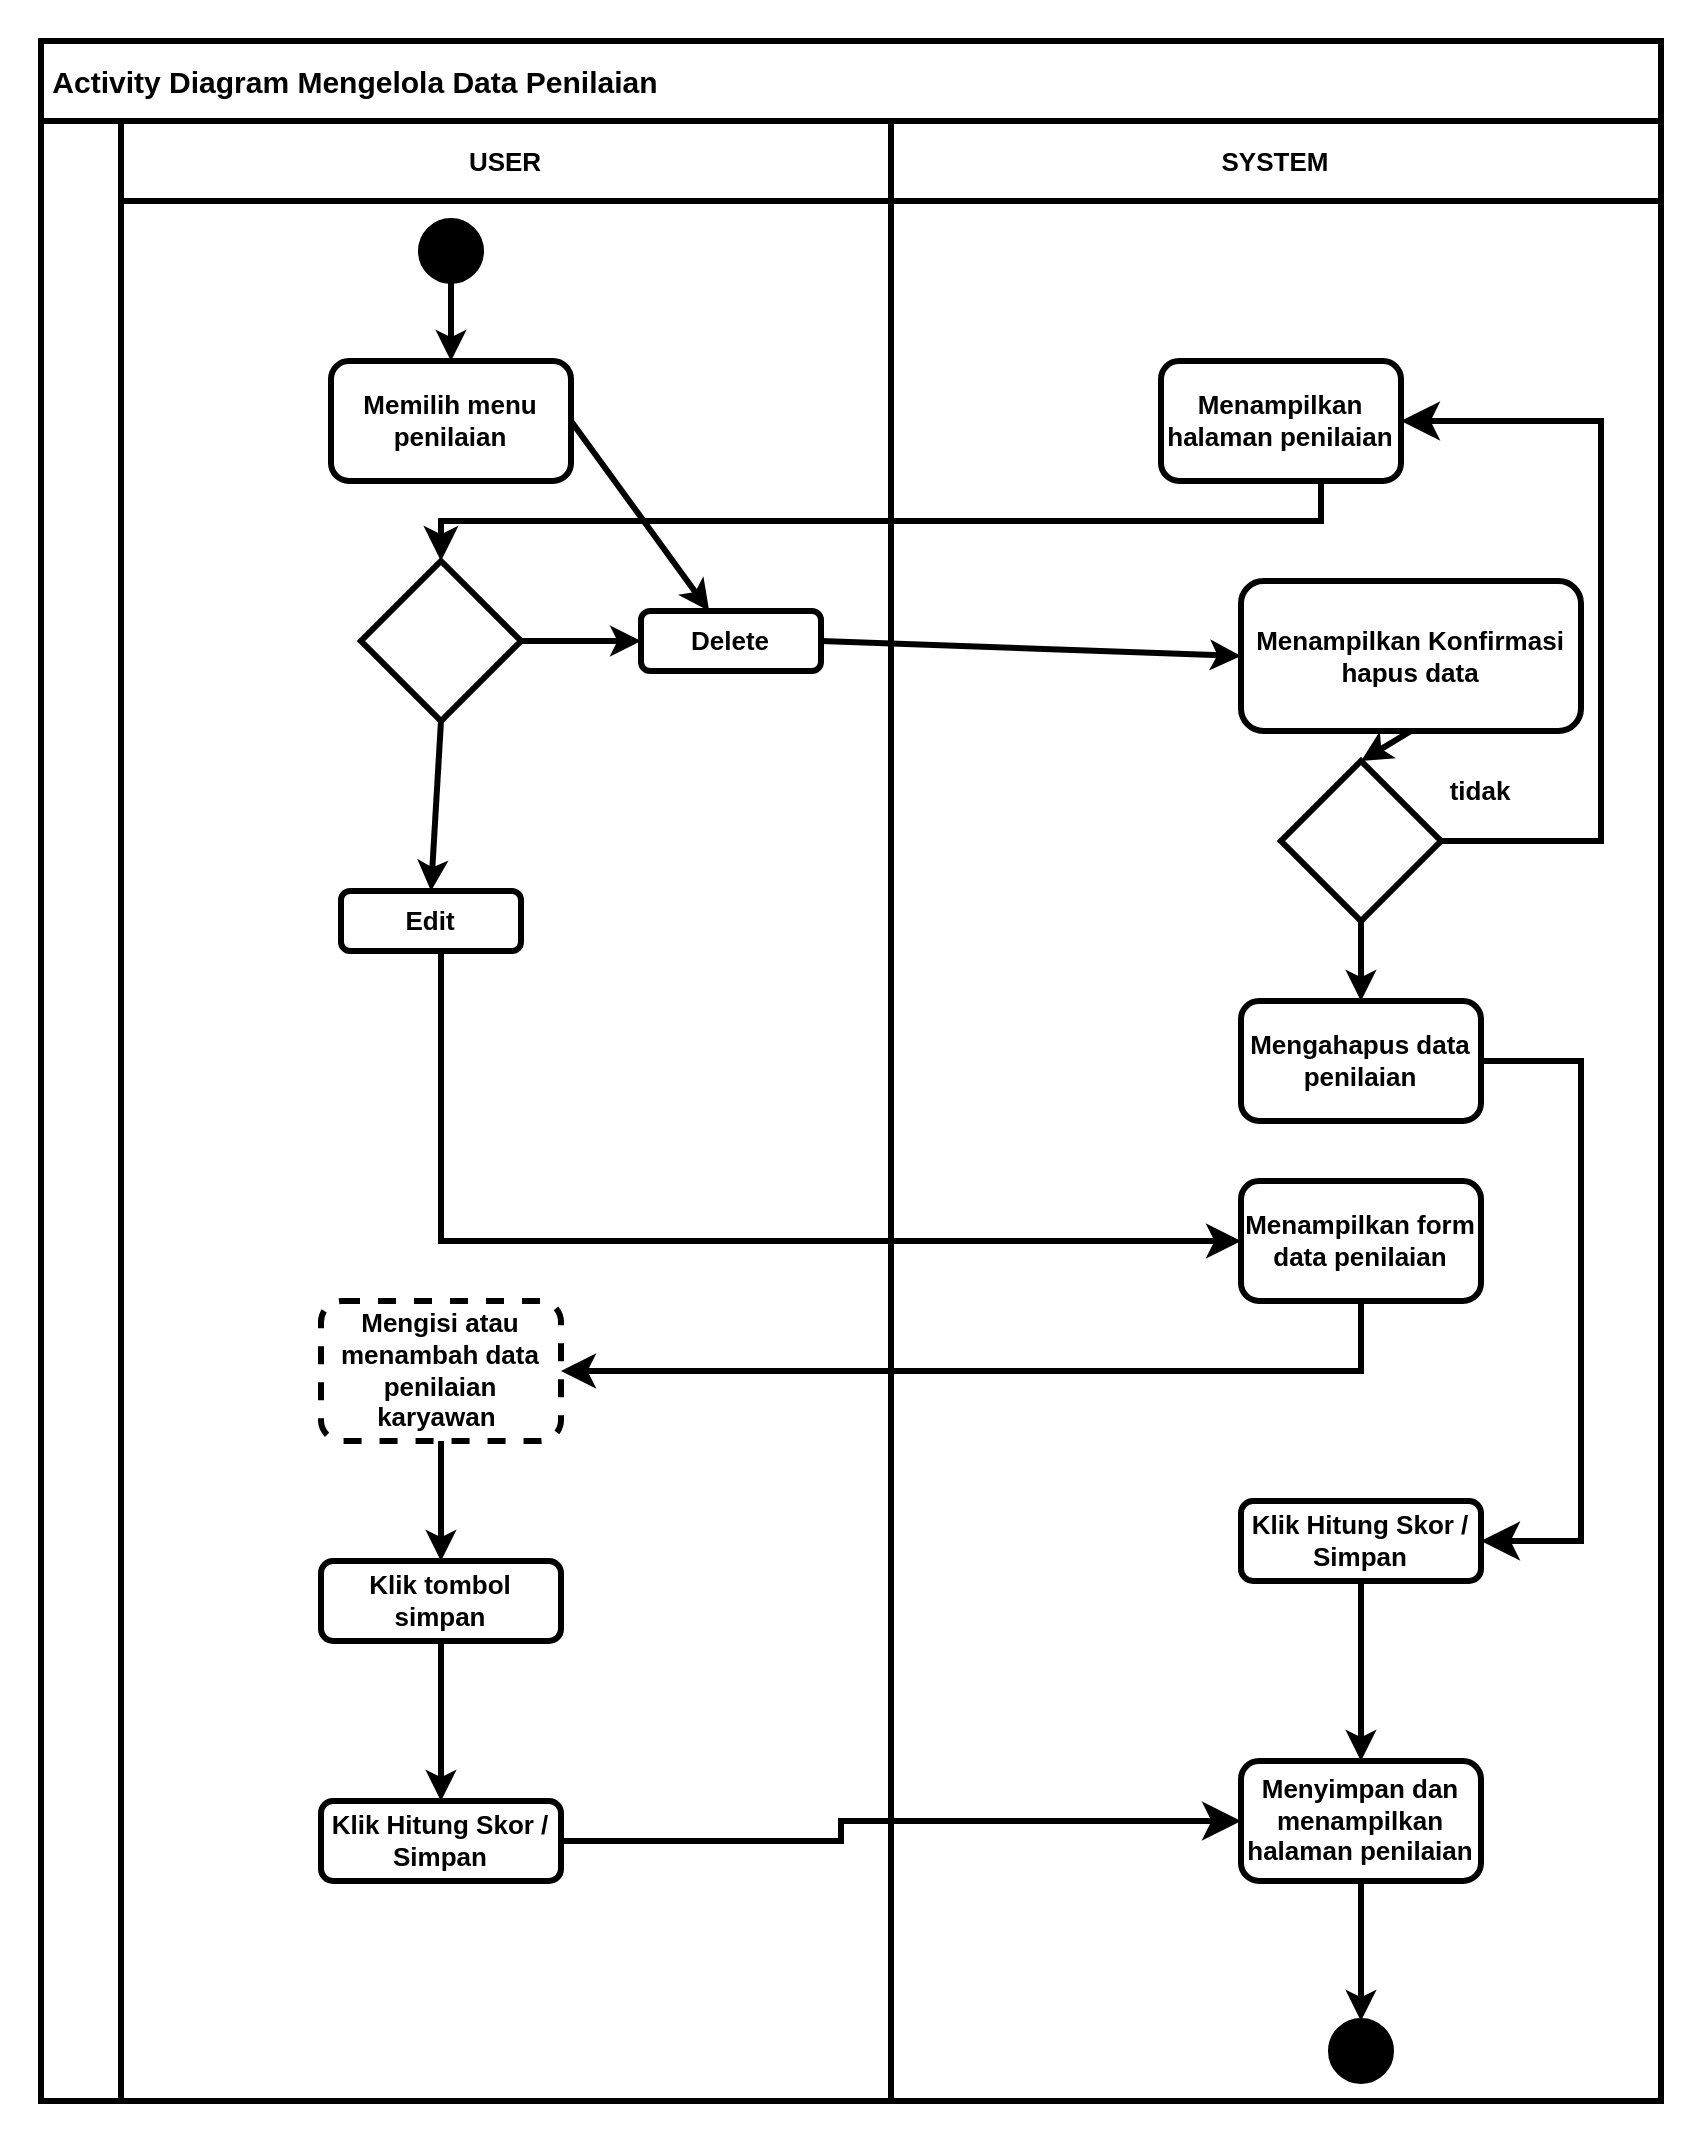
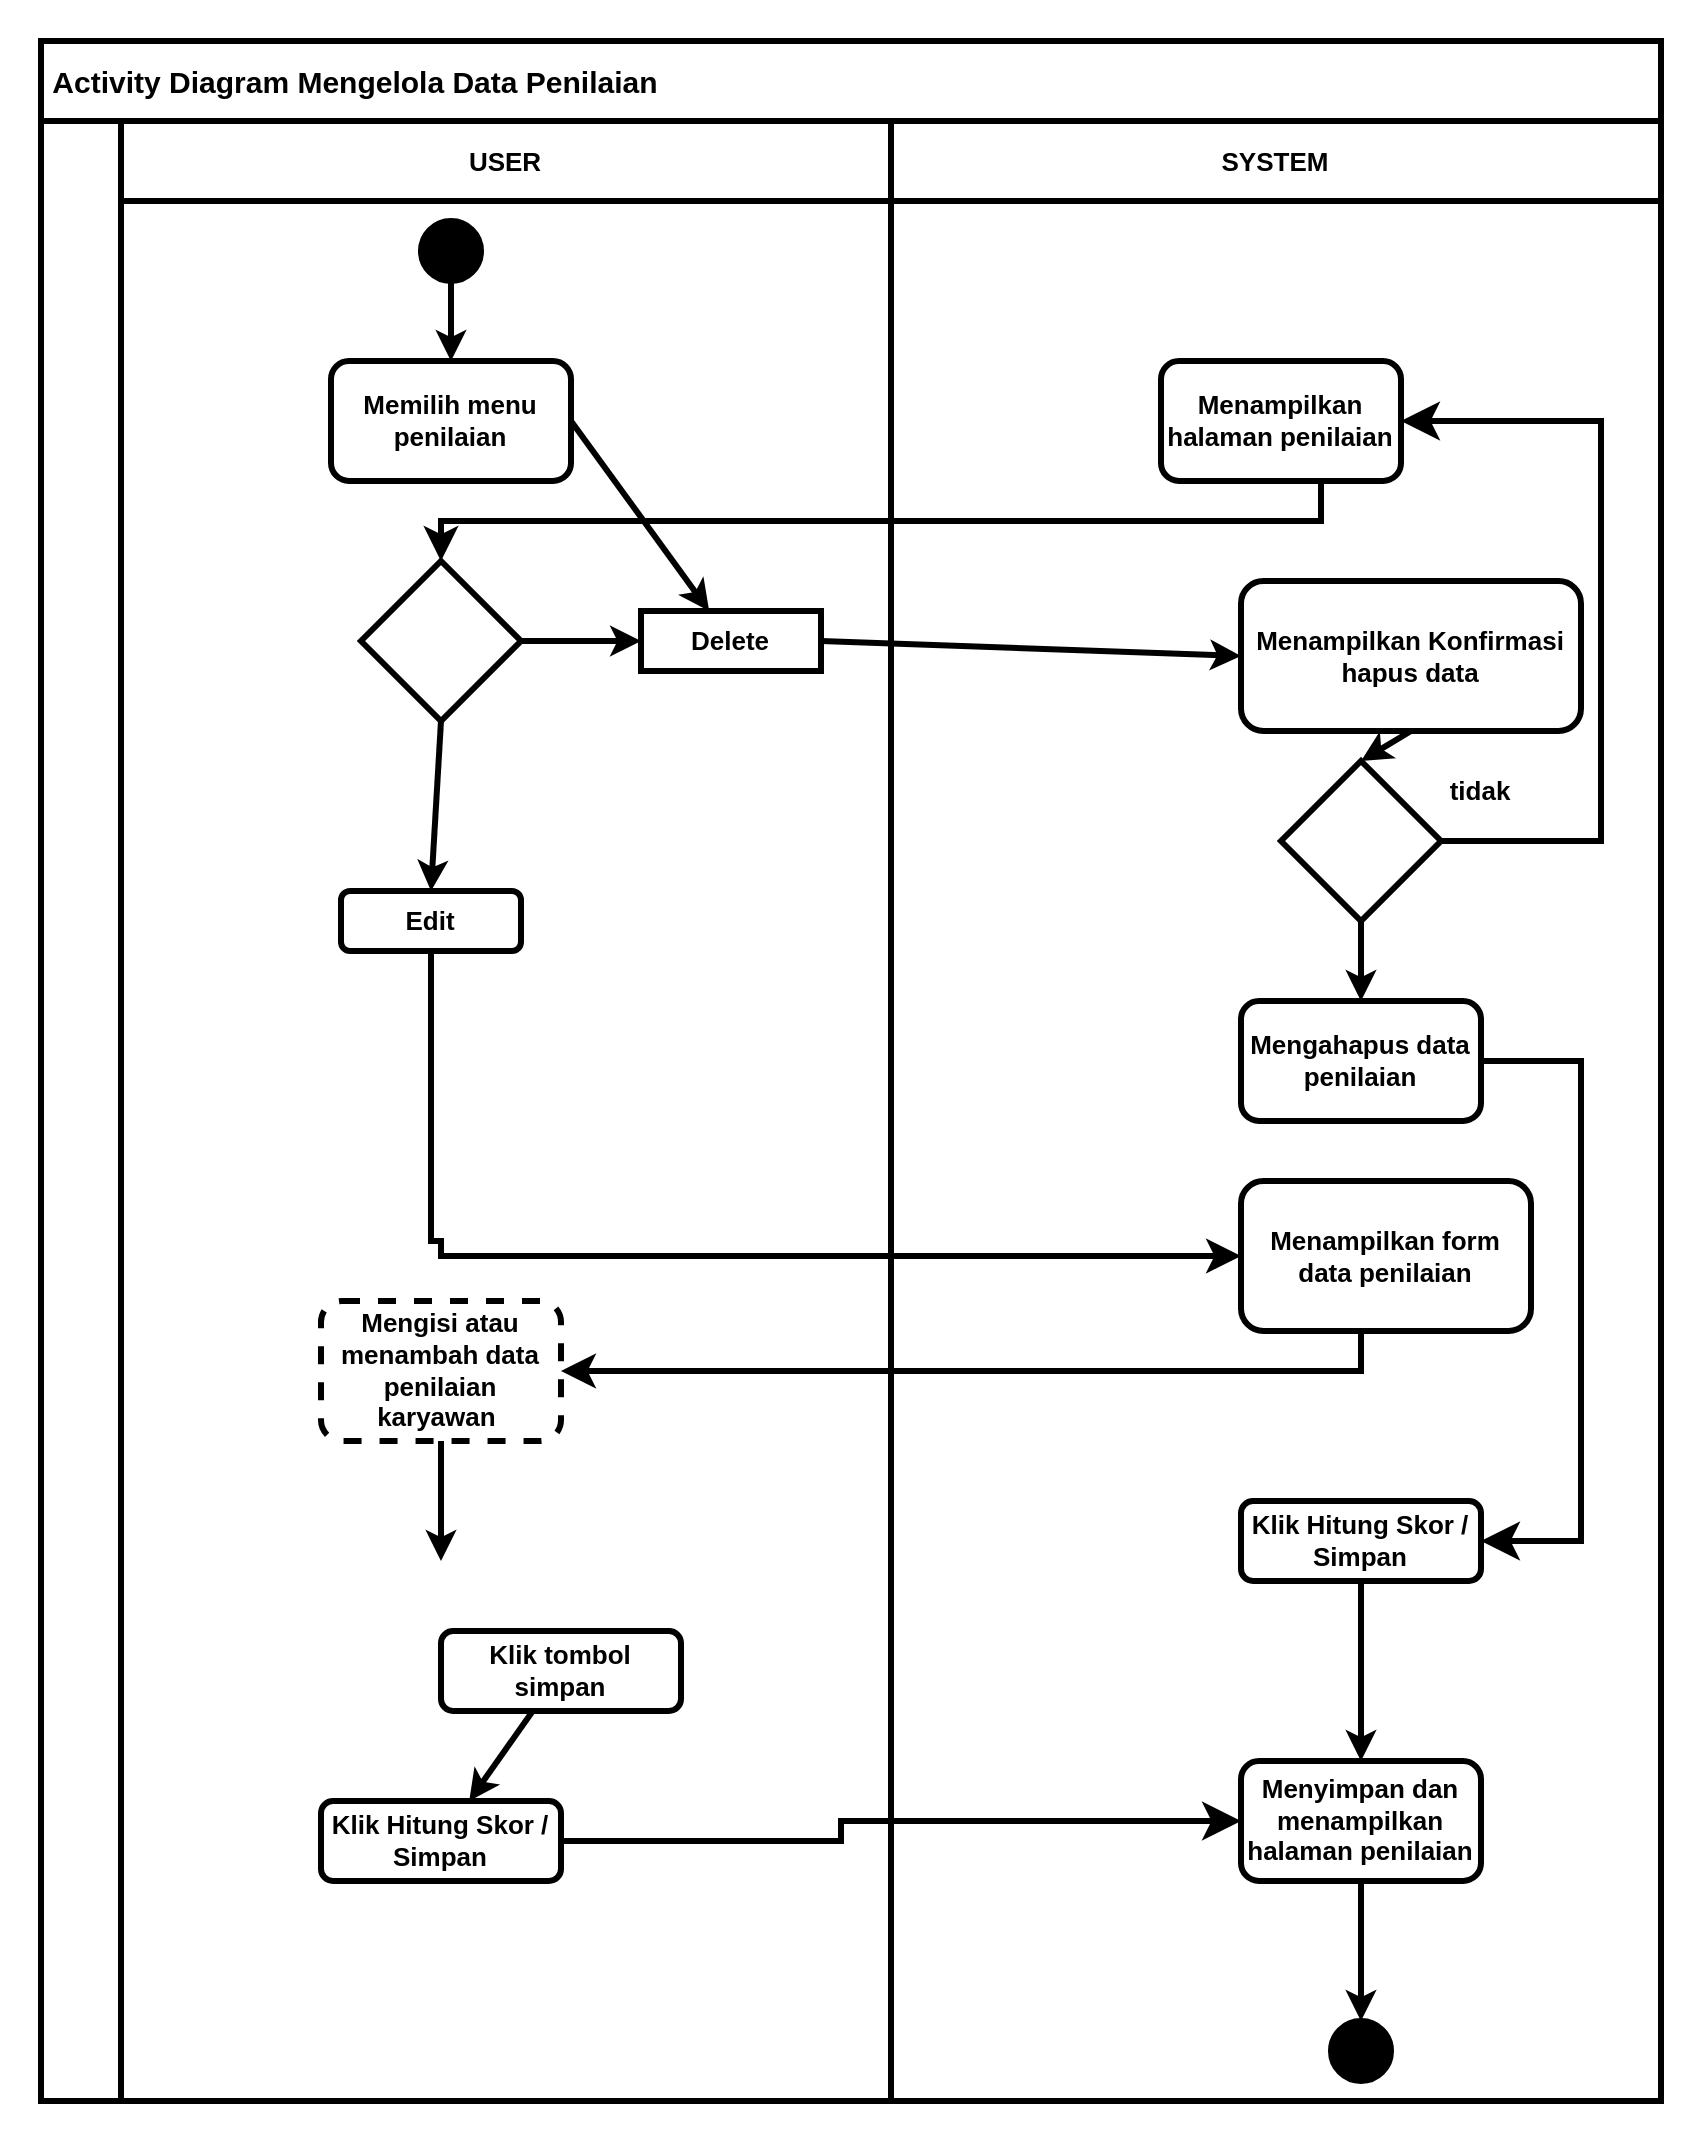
node "Delete": shape rounded rectangle -> rectangle
node "Menampilkan form data penilaian": size 240x120 -> 290x150
node "Klik tombol simpan": moved (441, 1601) -> (561, 1671)
